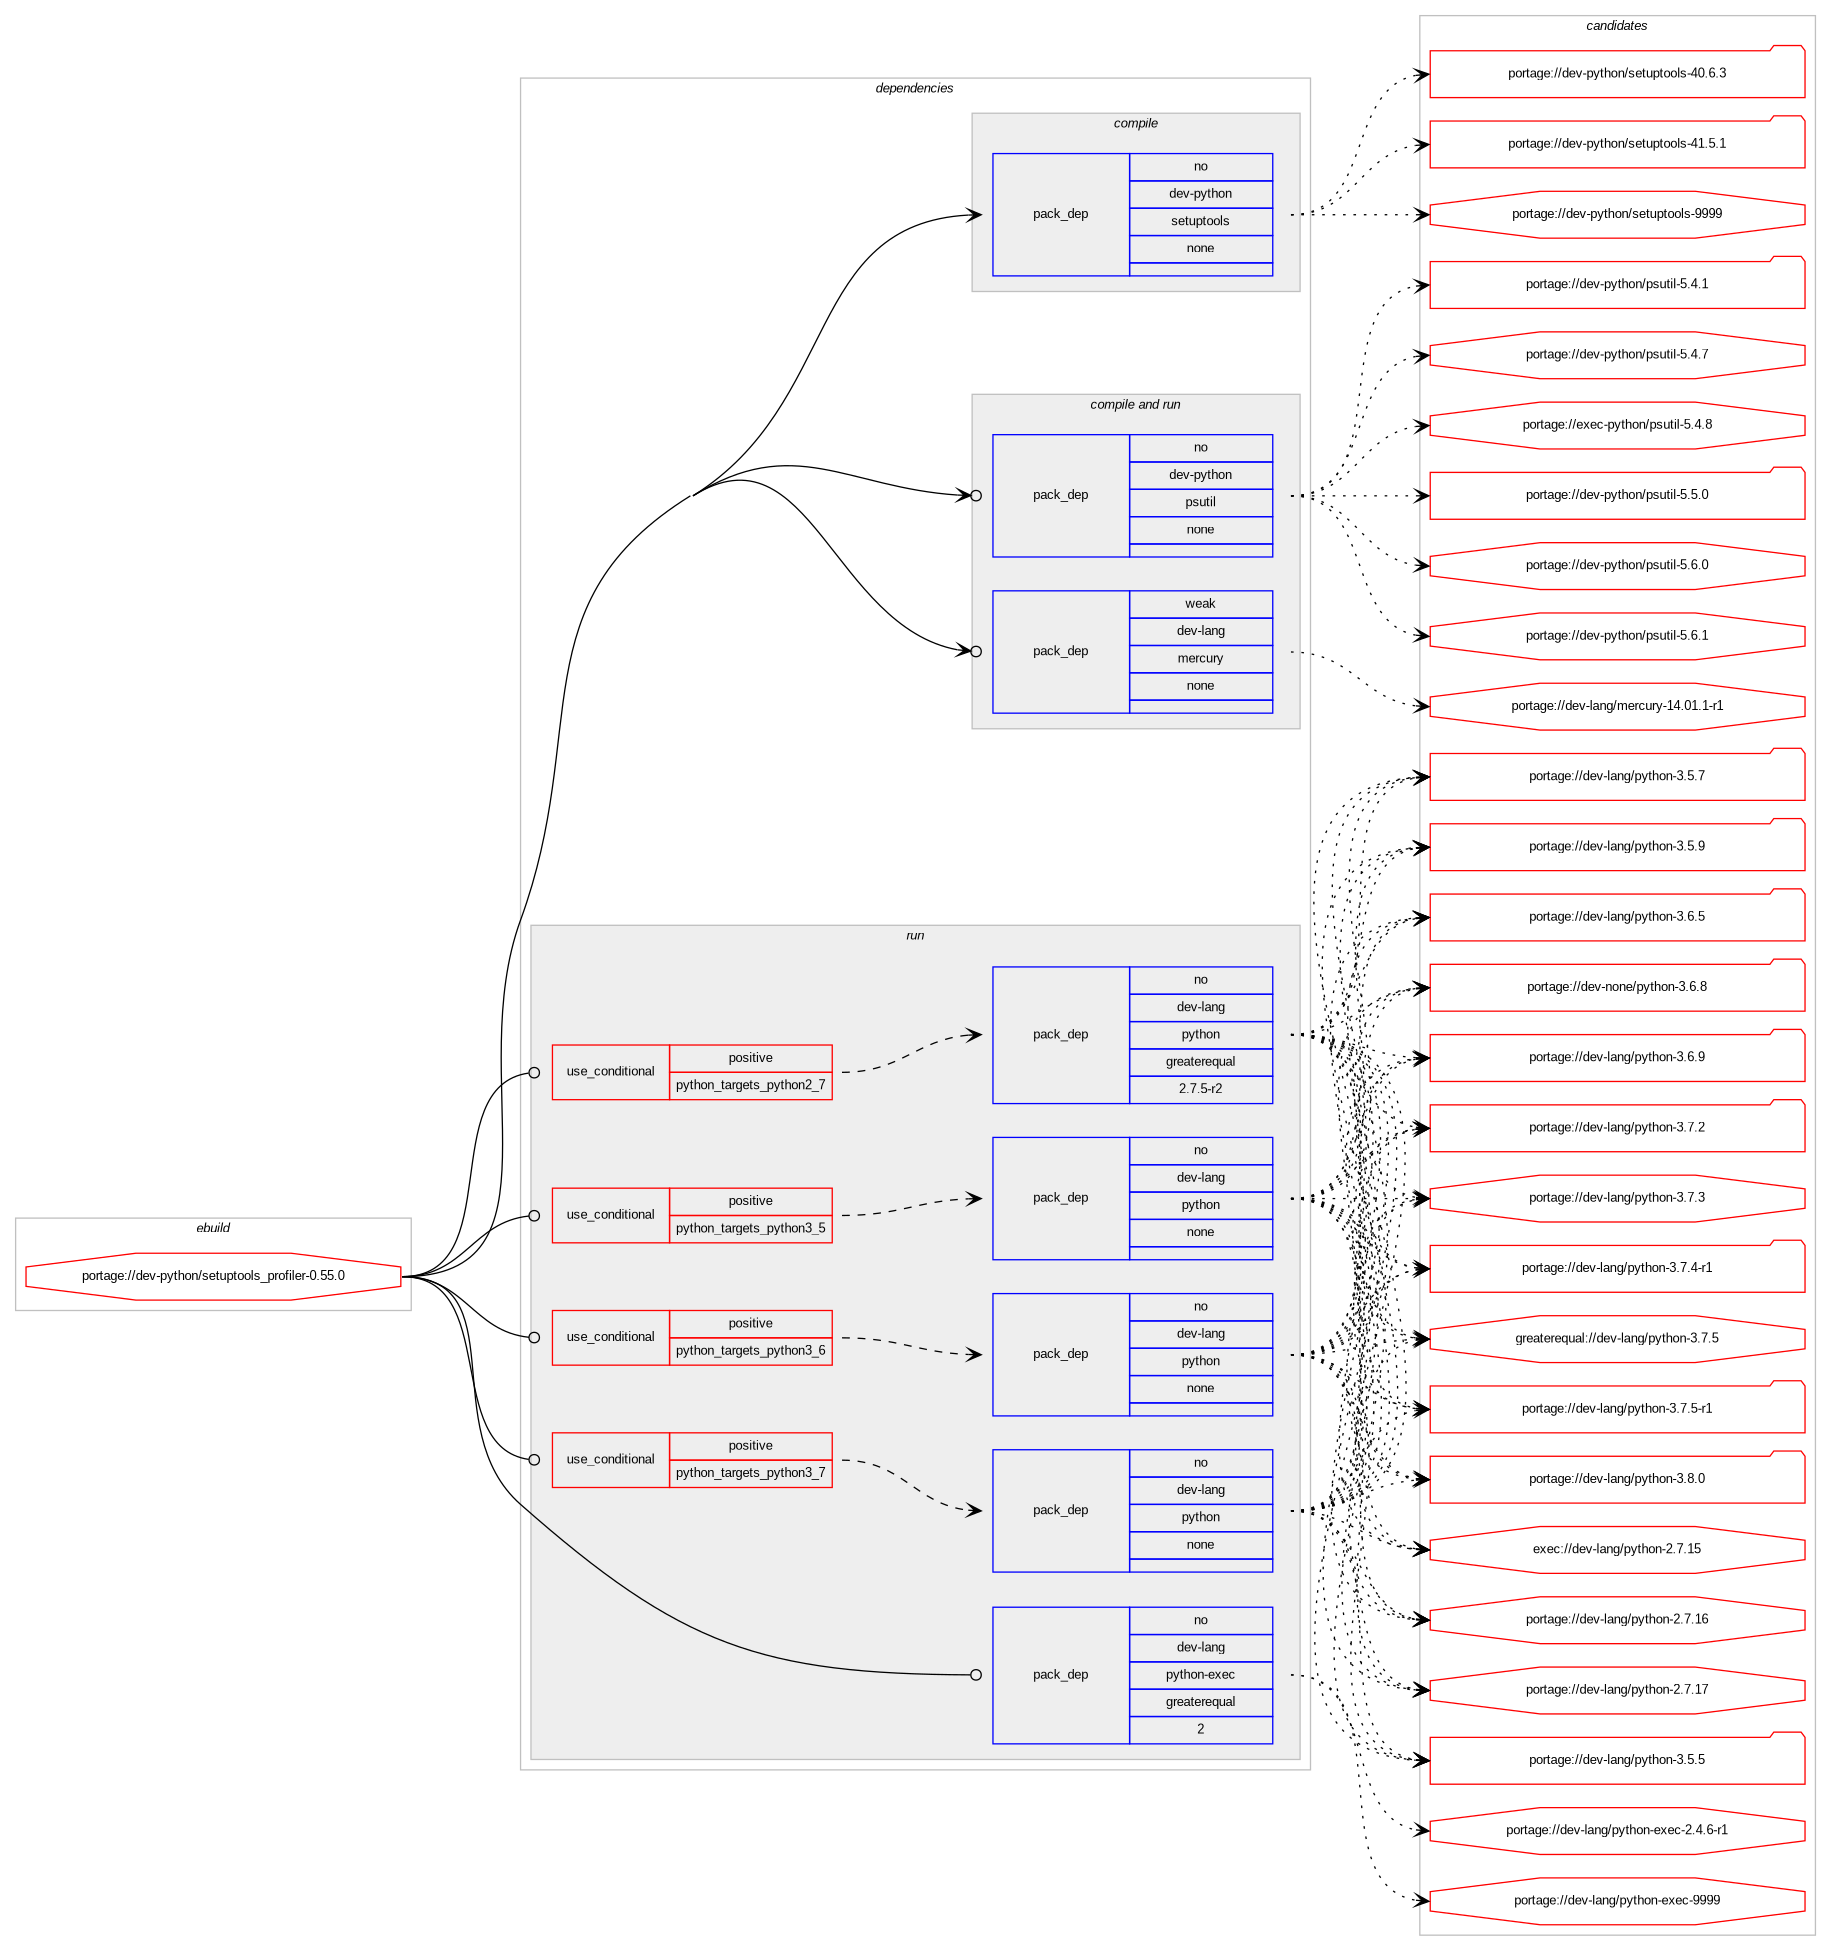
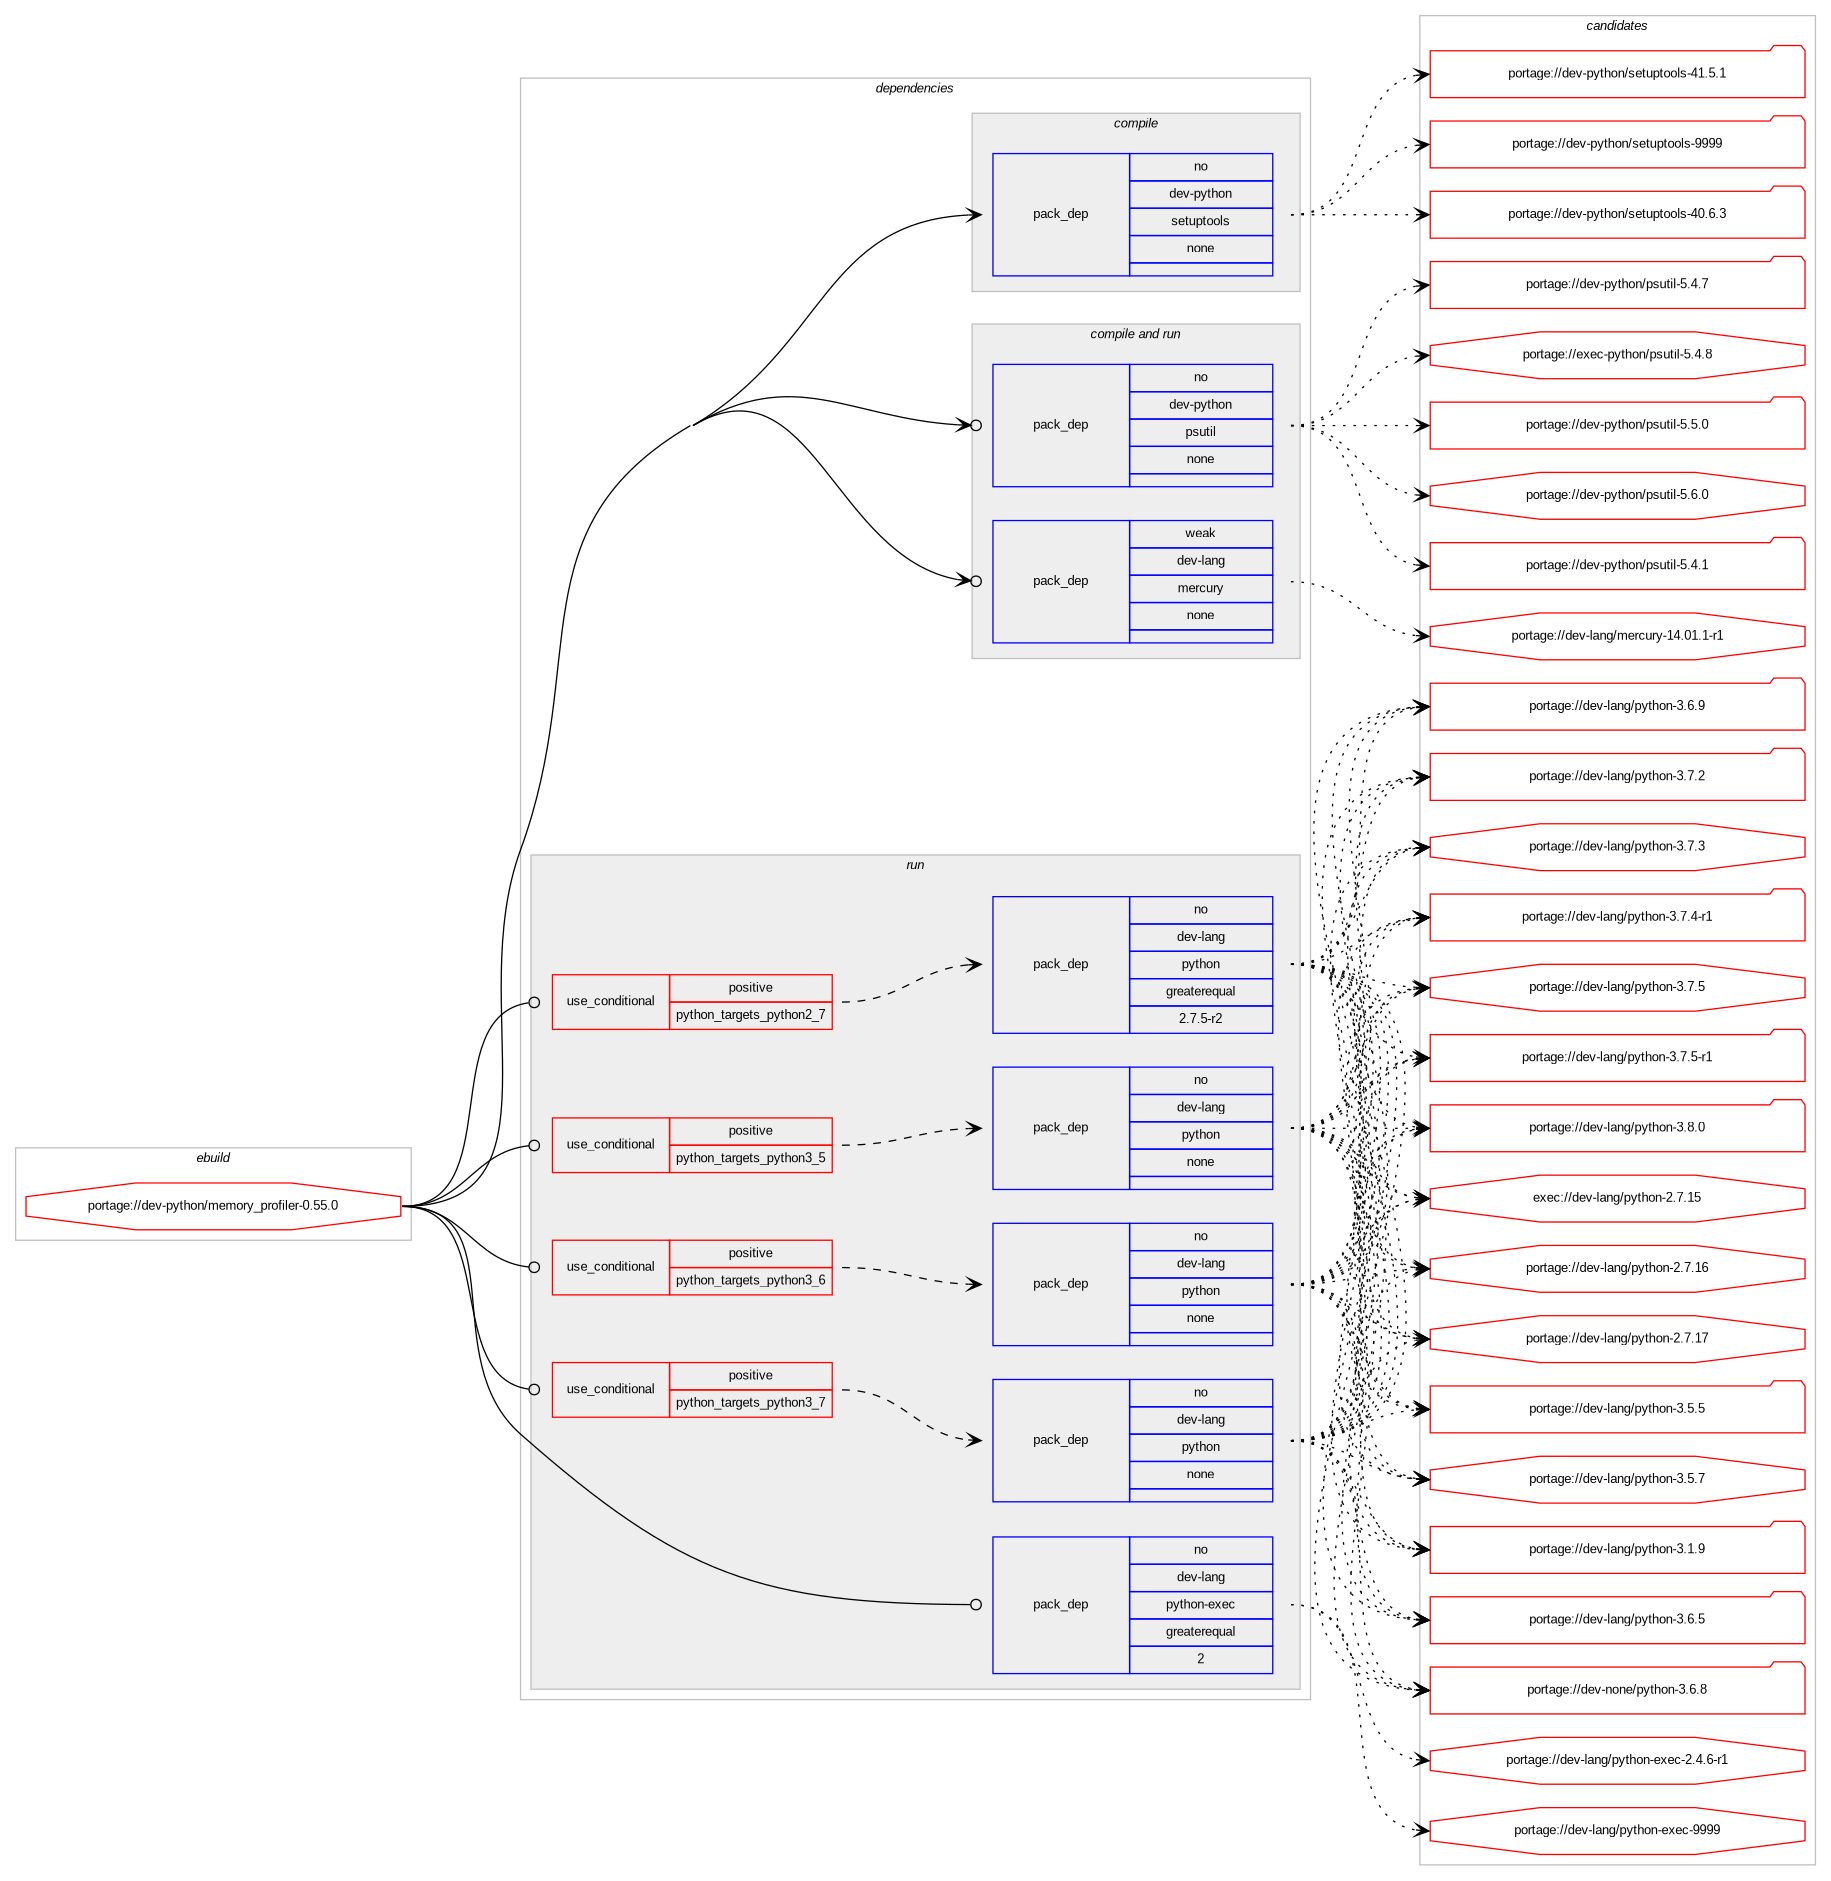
node "portage://dev-python/setuptools-9999": shape octagon -> folder
node "portage://dev-python/psutil-5.4.7": shape octagon -> folder
node "portage://dev-python/psutil-5.6.1": removed
node "portage://dev-lang/python-3.5.7": shape folder -> octagon
node "portage://dev-lang/python-3.5.9": label "portage://dev-lang/python-3.5.9" -> "portage://dev-lang/python-3.1.9"
node "portage://dev-python/setuptools_profiler-0.55.0": label "portage://dev-python/setuptools_profiler-0.55.0" -> "portage://dev-python/memory_profiler-0.55.0"
node "greaterequal://dev-lang/python-3.7.5": label "greaterequal://dev-lang/python-3.7.5" -> "portage://dev-lang/python-3.7.5"
